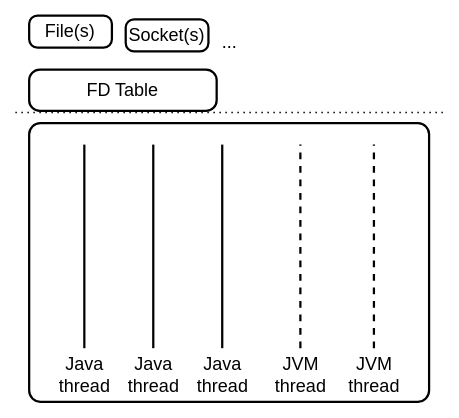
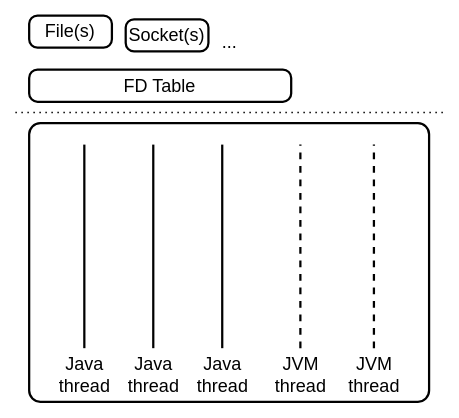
node "FD Table": size 188x41 -> 262x32
